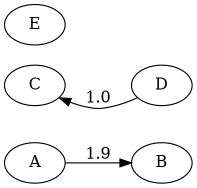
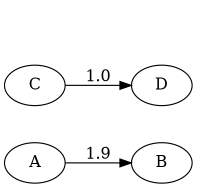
node "E": removed
edge "D" -> "C": reversed
